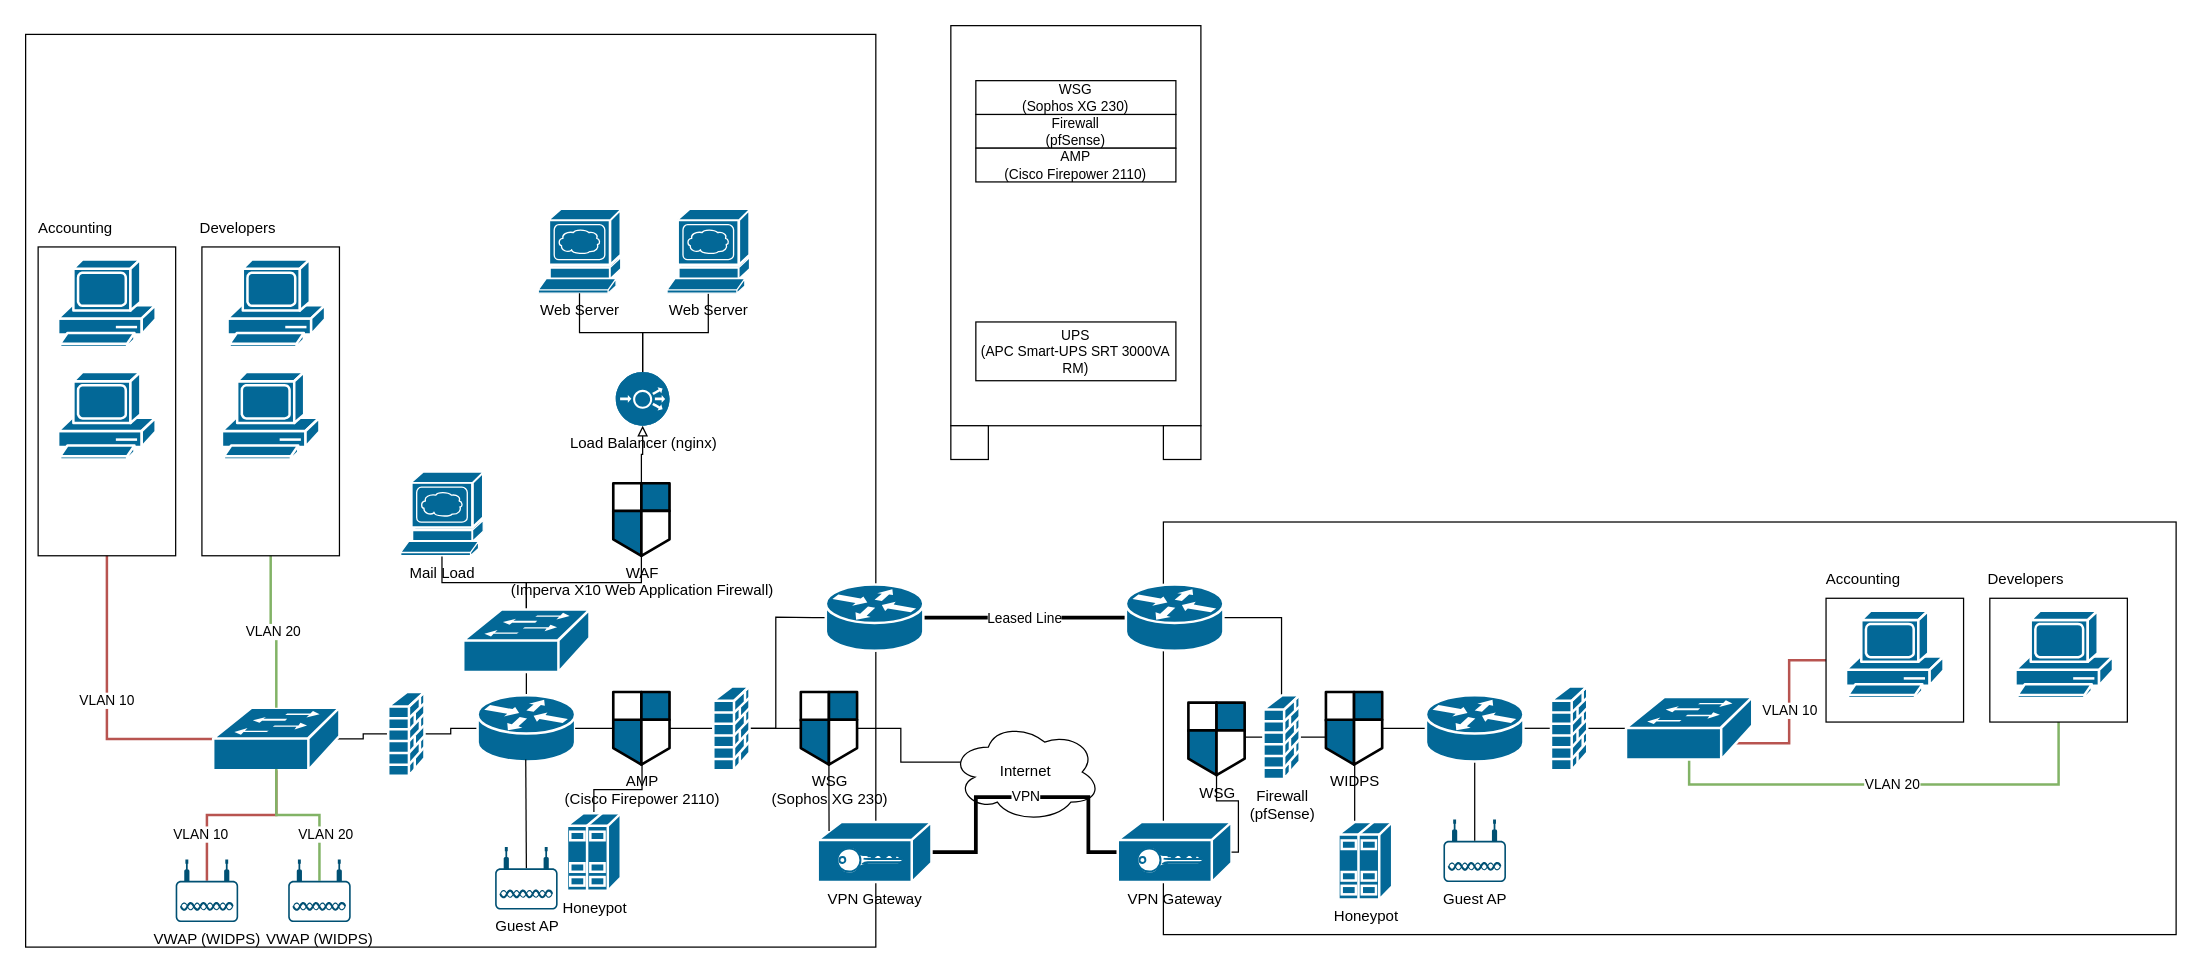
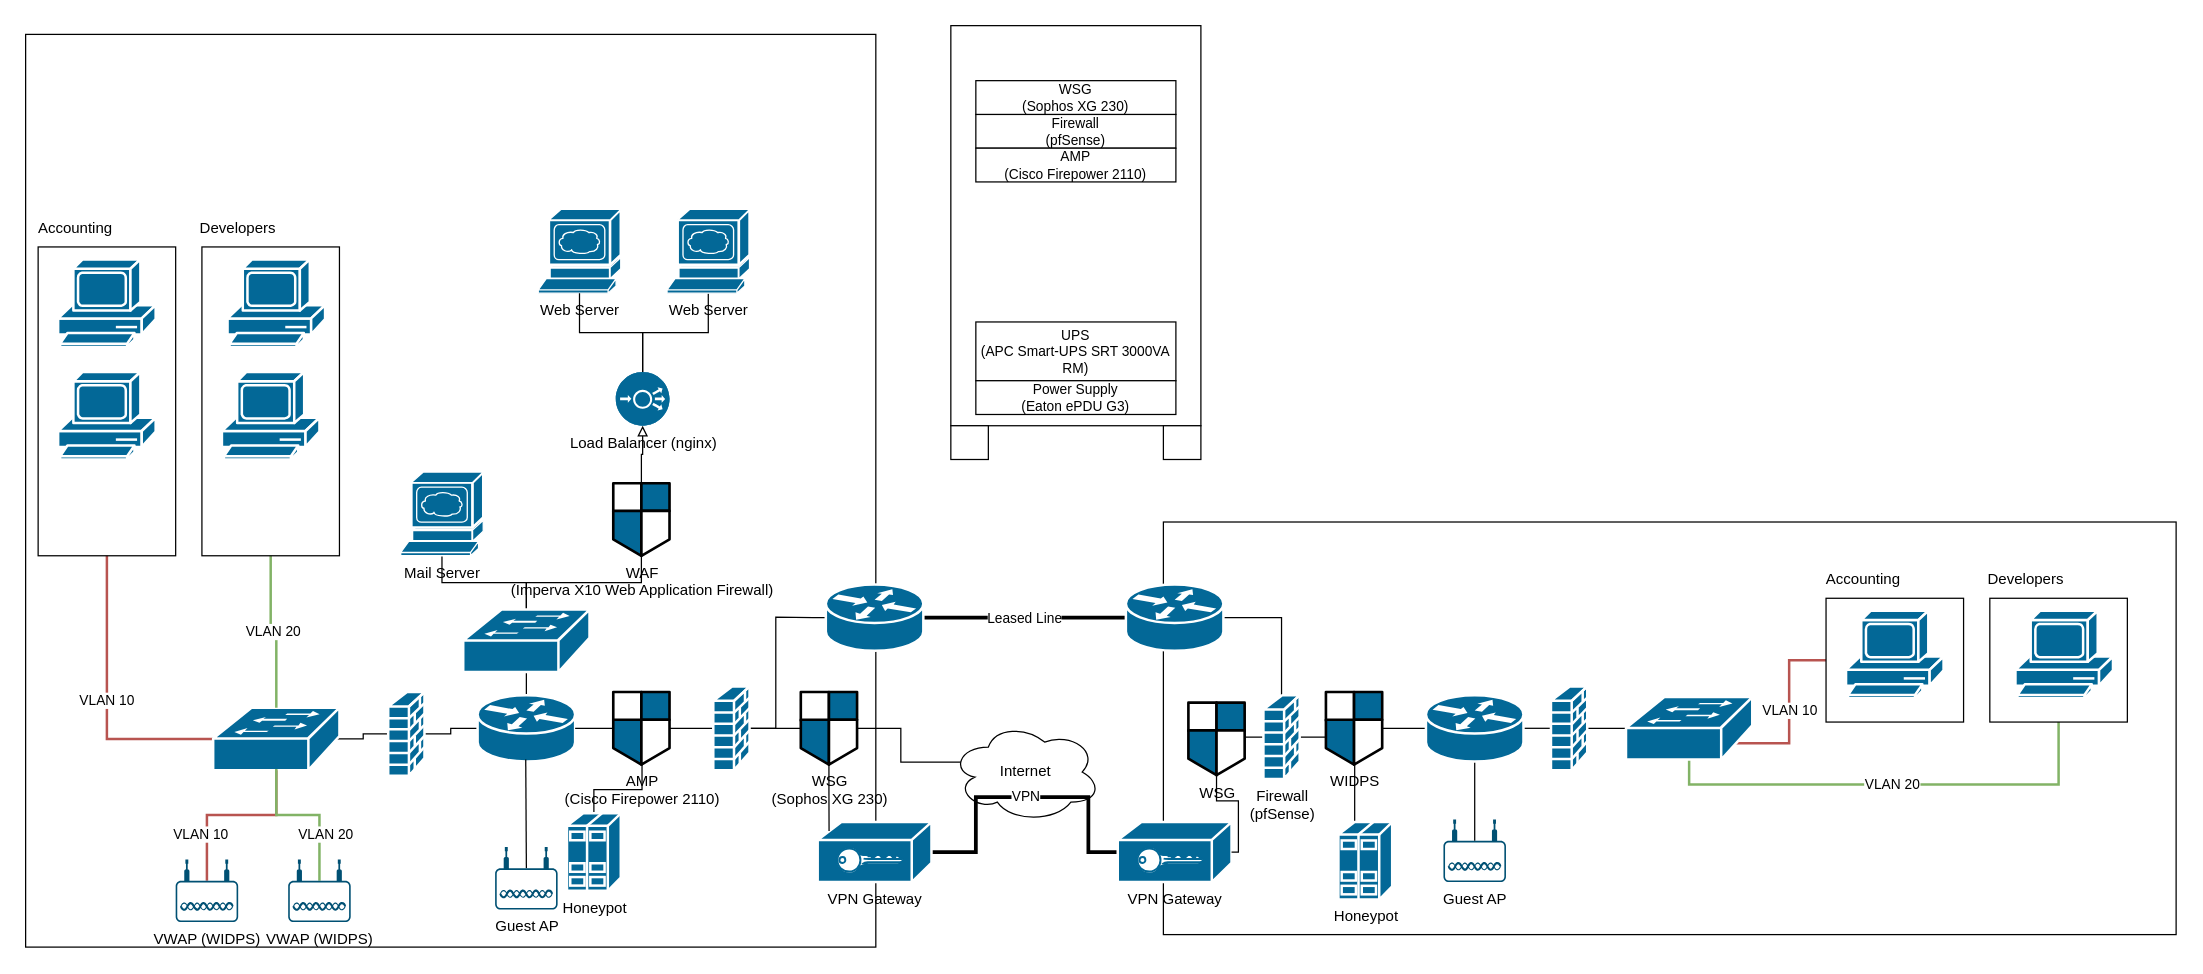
node "Power Supply (Eaton ePDU G3)": added
node "Mail Load": label "Mail Load" -> "Mail Server"
